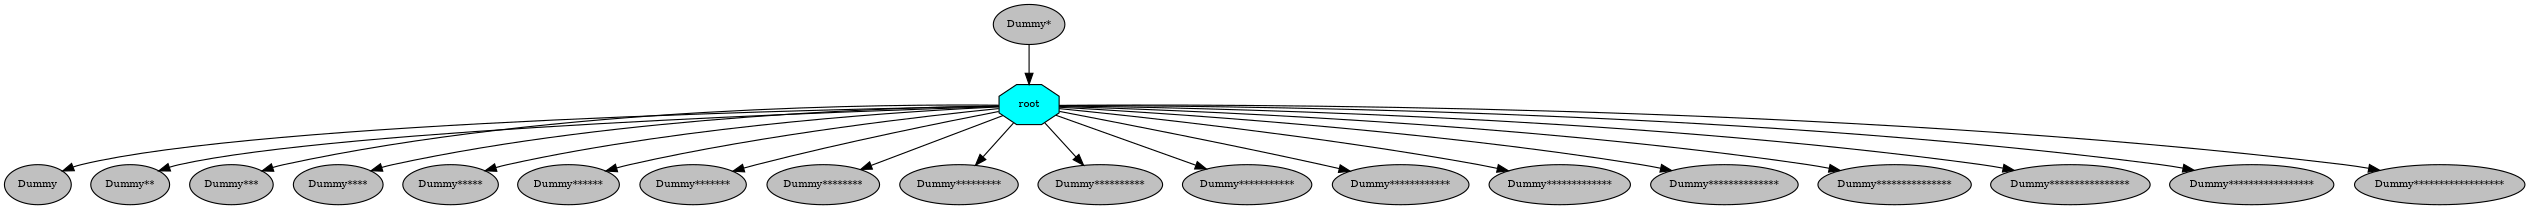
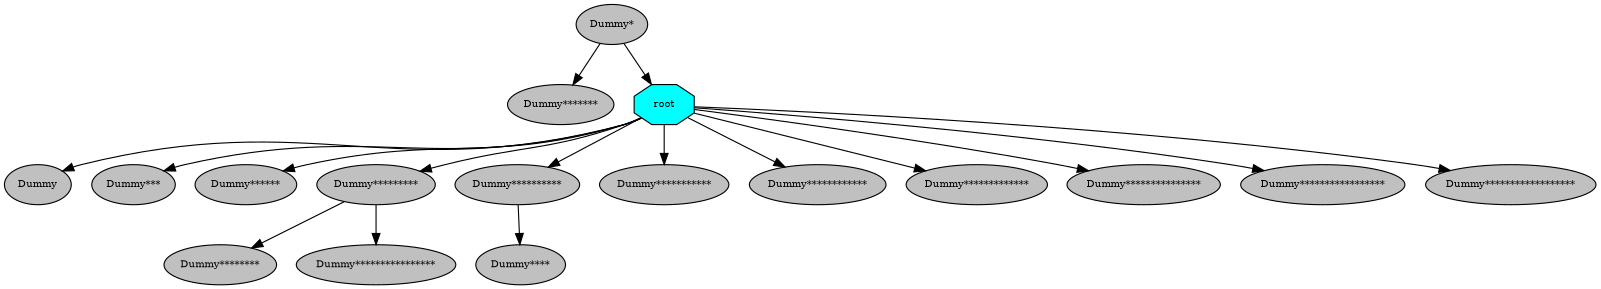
edge "root" -> "Dummy****************": now "Dummy*********" -> "Dummy****************"
edge "root" -> "Dummy****": now "Dummy**********" -> "Dummy****"
edge "root" -> "Dummy*******": now "Dummy*" -> "Dummy*******"
edge "root" -> "Dummy********": now "Dummy*********" -> "Dummy********"
node "Dummy**": removed
node "Dummy*****": removed
node "Dummy**************": removed
